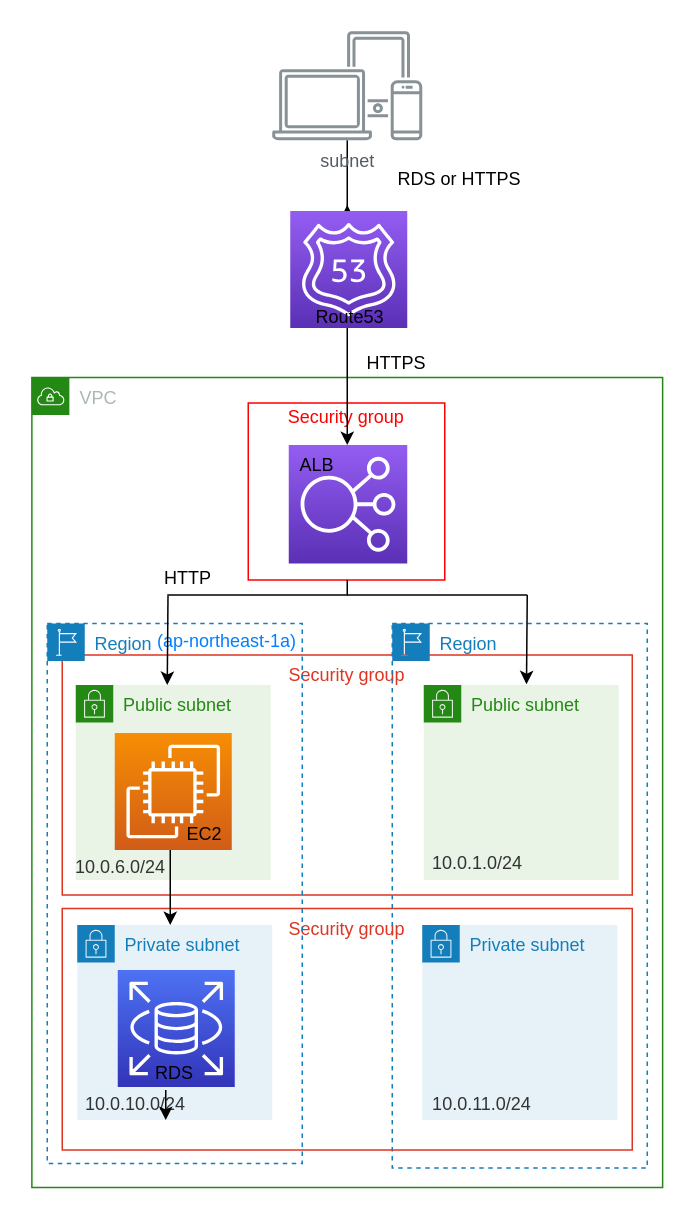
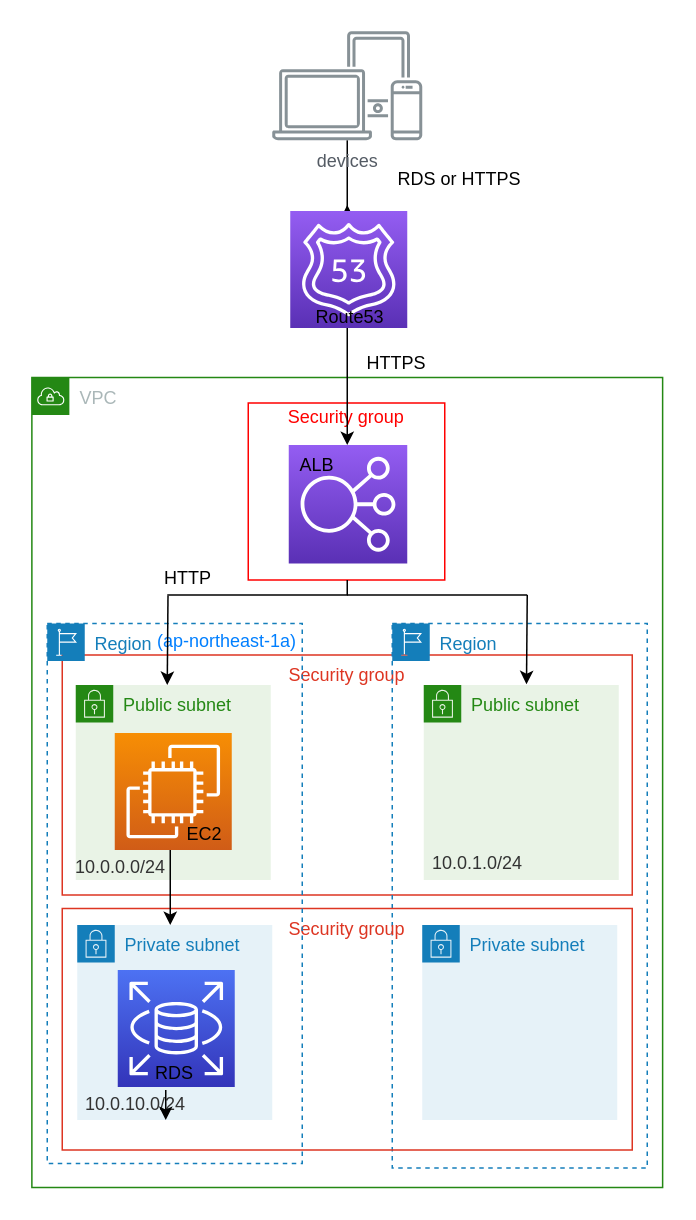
node "subnet": label "subnet" -> "devices"
node "10.0.6.0/24": label "10.0.6.0/24" -> "10.0.0.0/24"
node "10.0.11.0/24": removed
